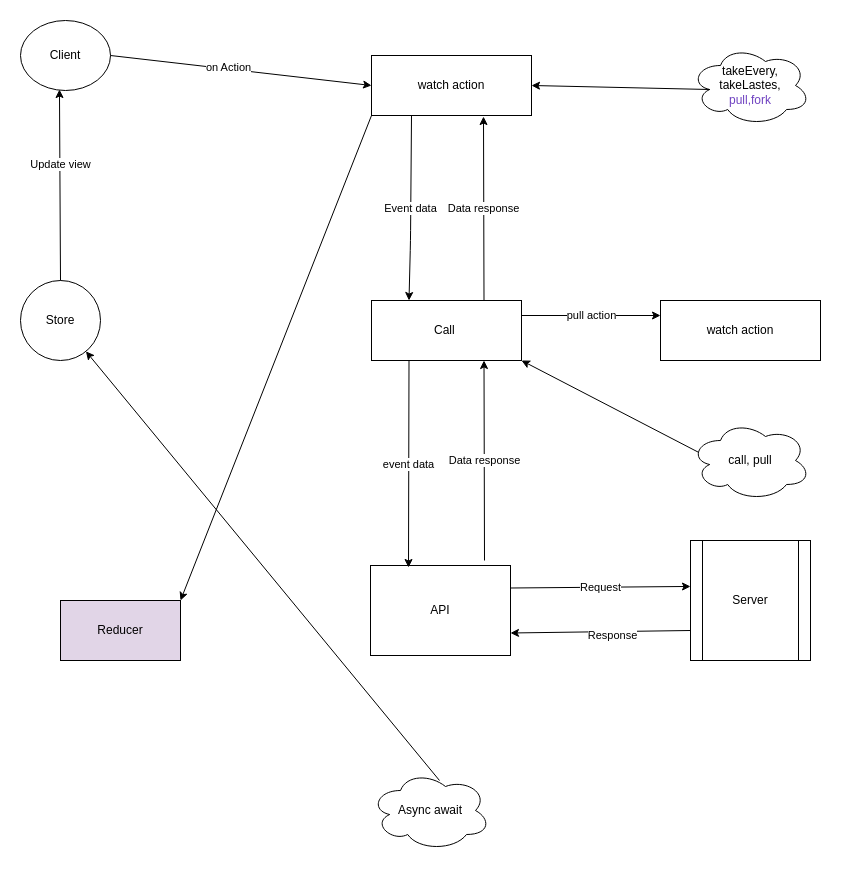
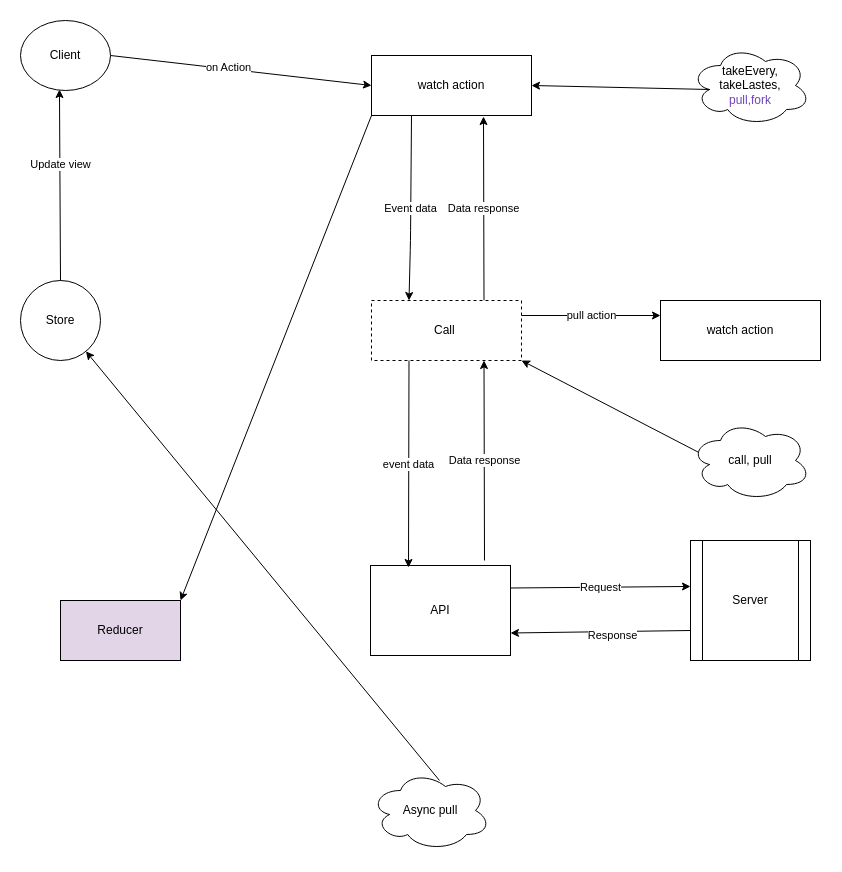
node "Call": style solid -> dashed
node "Async await": label "Async await" -> "Async pull"
